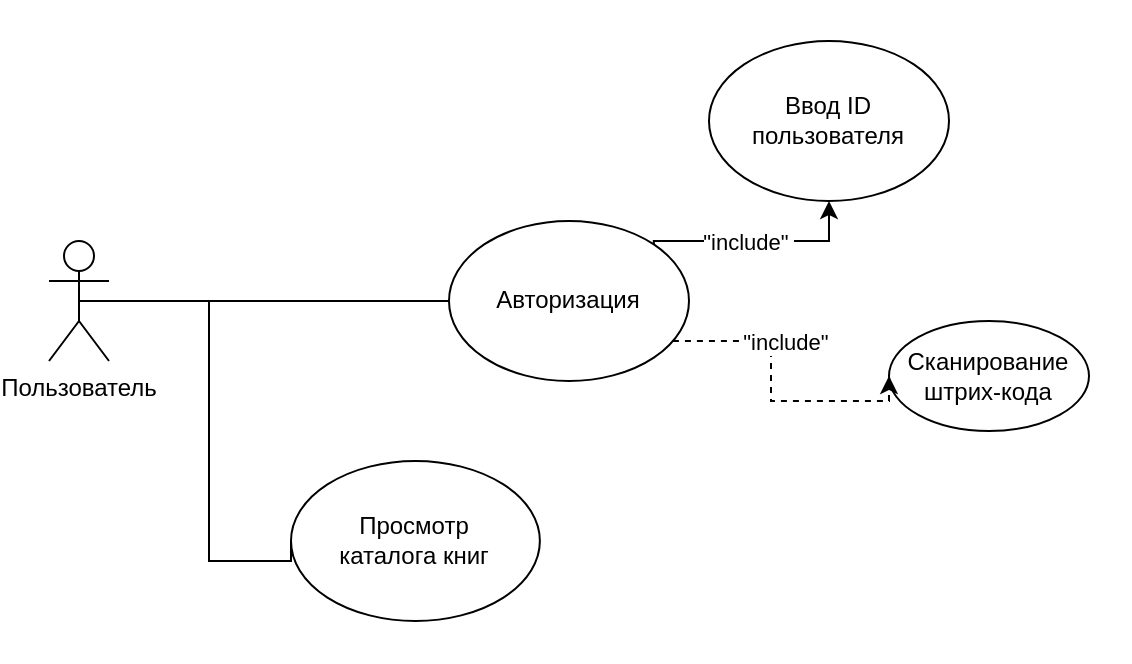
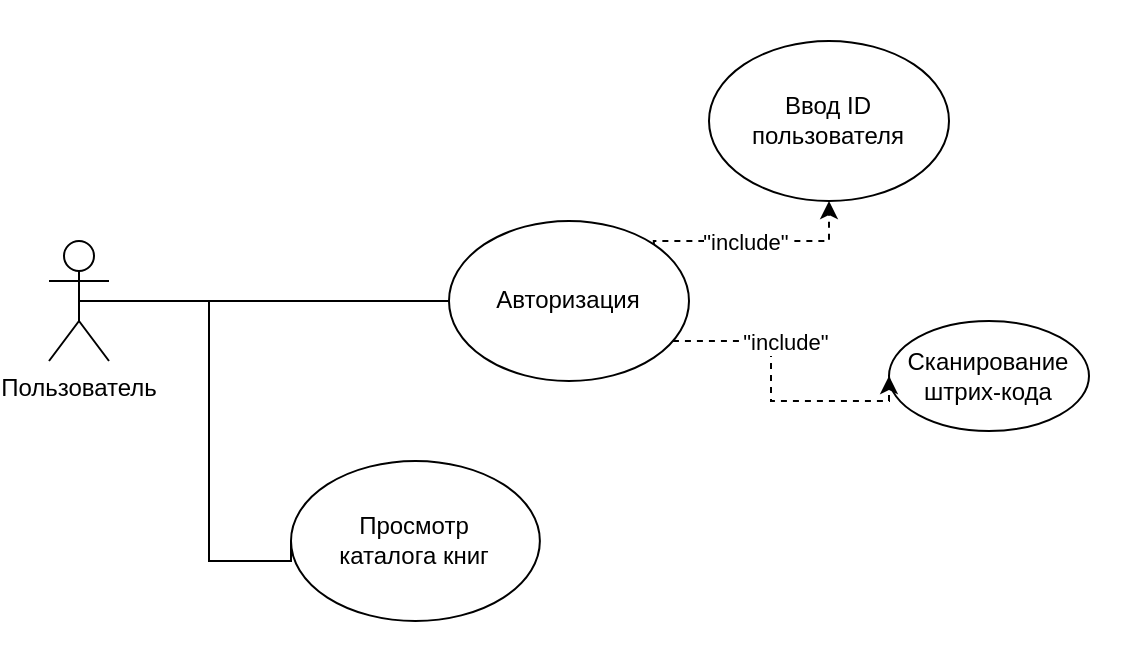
edge "Авторизация" -> "Ввод ID пользователя": style solid -> dashed
